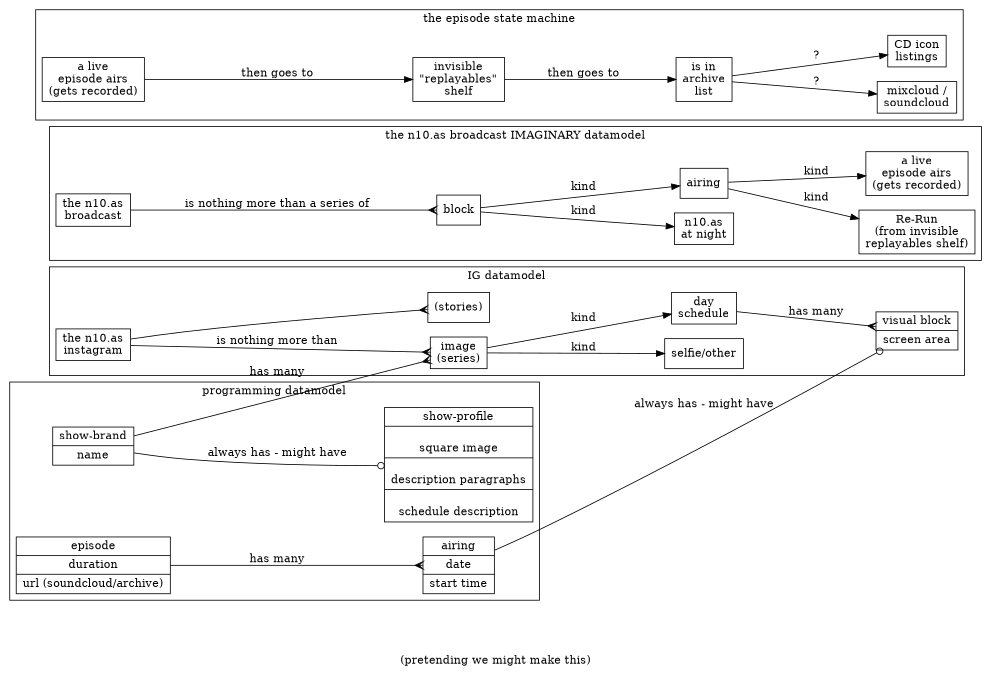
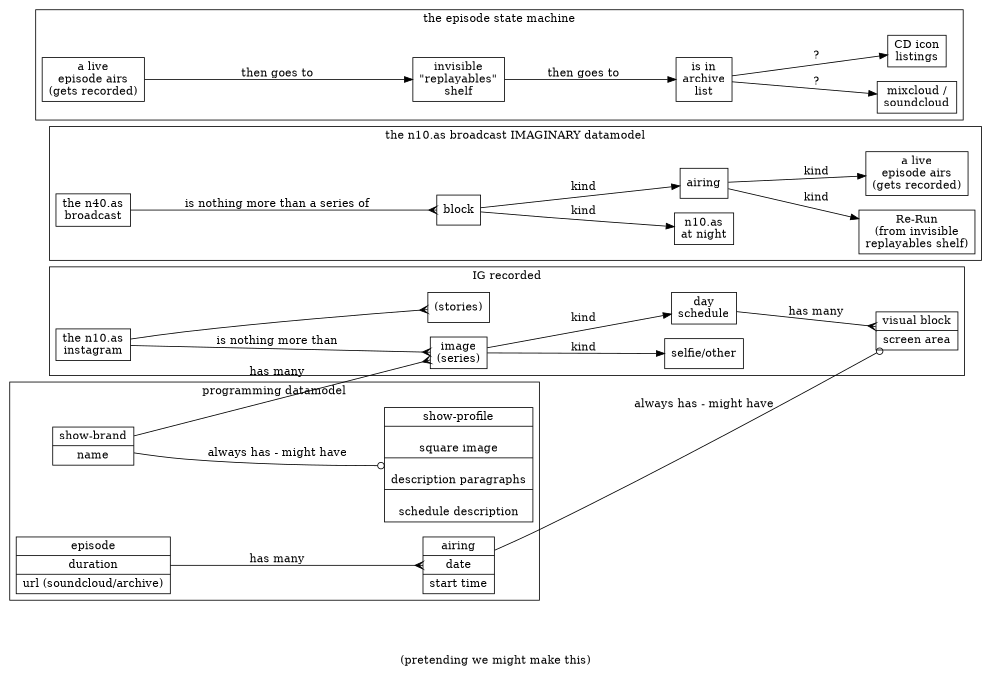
node "the n10.as broadcast": label "the n10.as broadcast" -> "the n40.as broadcast"
cluster "IG datamodel": label "IG datamodel" -> "IG recorded"
